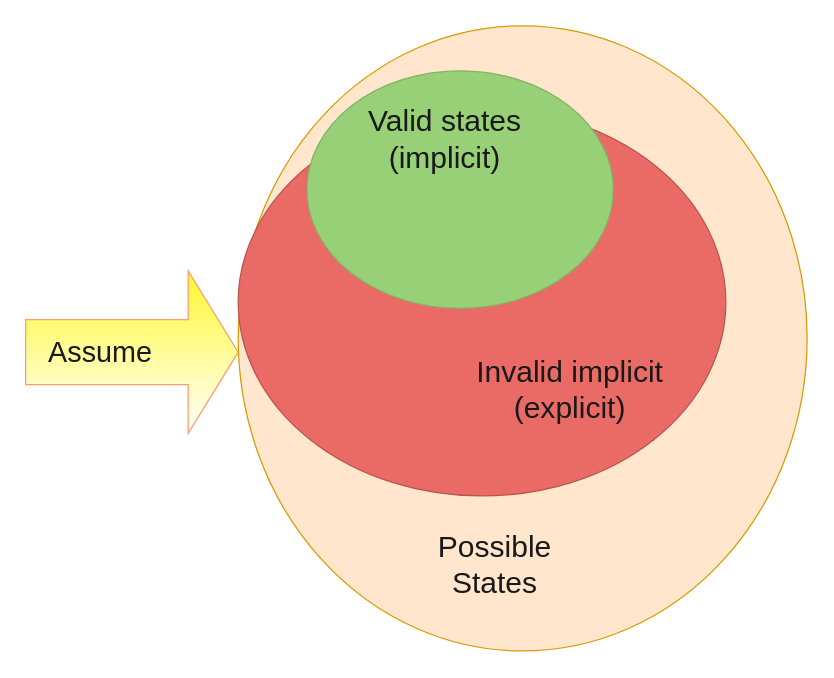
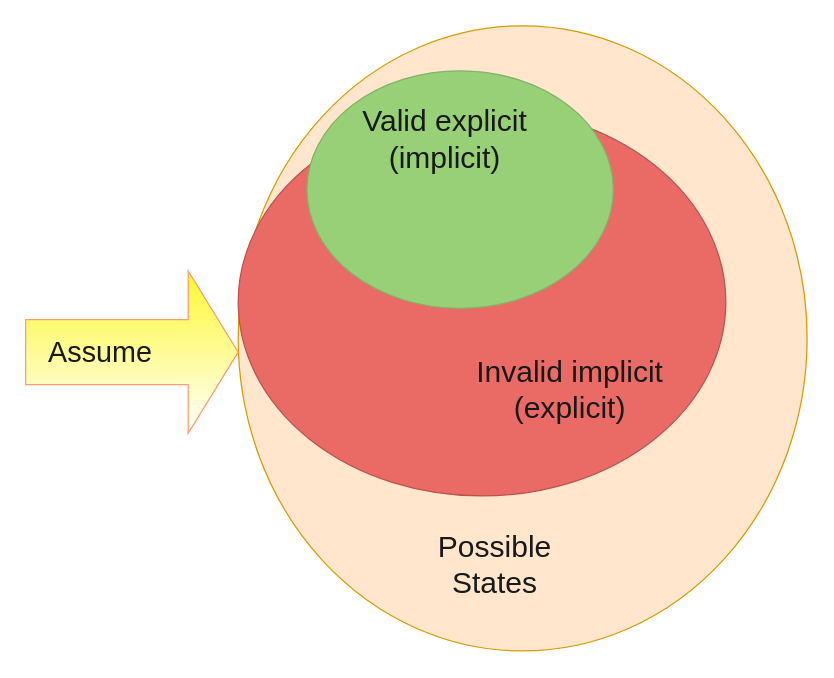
node "Valid states (implicit)": label "Valid states (implicit)" -> "Valid explicit (implicit)"
